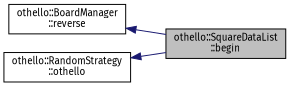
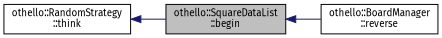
edge "othello::SquareDataList ::begin" -> "othello::BoardManager ::reverse": reversed
node "othello::RandomStrategy ::othello": label "othello::RandomStrategy ::othello" -> "othello::RandomStrategy ::think"
